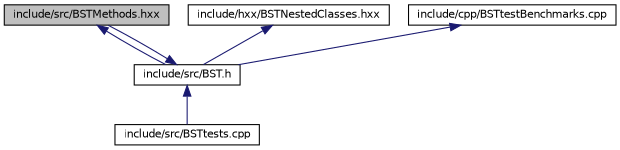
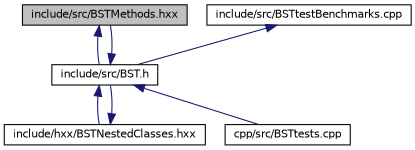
node "include/cpp/BSTtestBenchmarks.cpp": label "include/cpp/BSTtestBenchmarks.cpp" -> "include/src/BSTtestBenchmarks.cpp"
edge "include/hxx/BSTNestedClasses.hxx" -> "include/src/BST.h": added
node "include/src/BSTtests.cpp": label "include/src/BSTtests.cpp" -> "cpp/src/BSTtests.cpp"
